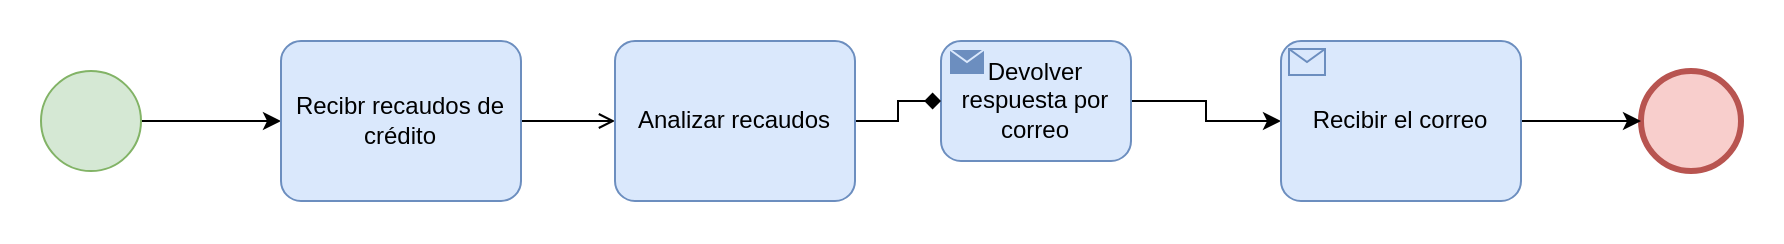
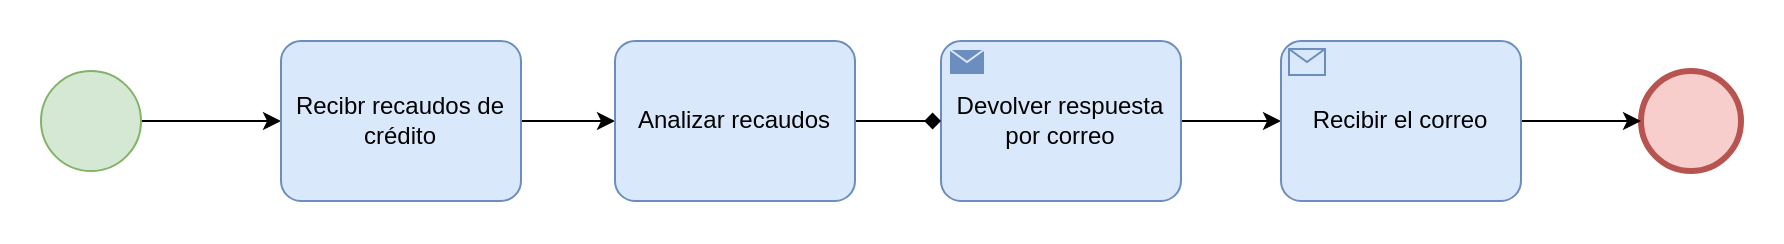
node "Devolver respuesta por correo": size 190x120 -> 240x160
edge "Recibr recaudos de crédito" -> "Analizar recaudos": arrowhead open -> classic
